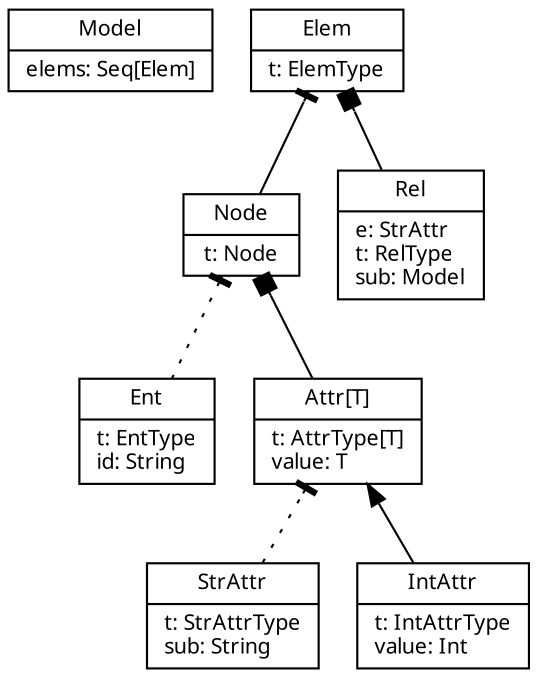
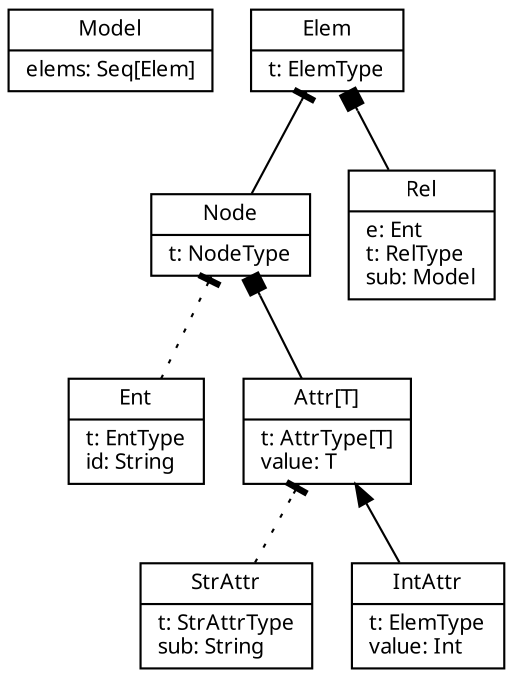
node "Rel": text "e: StrAttr" -> "e: Ent"
node "Node": text "t: Node" -> "t: NodeType"
node "IntAttr": text "t: IntAttrType" -> "t: ElemType"
